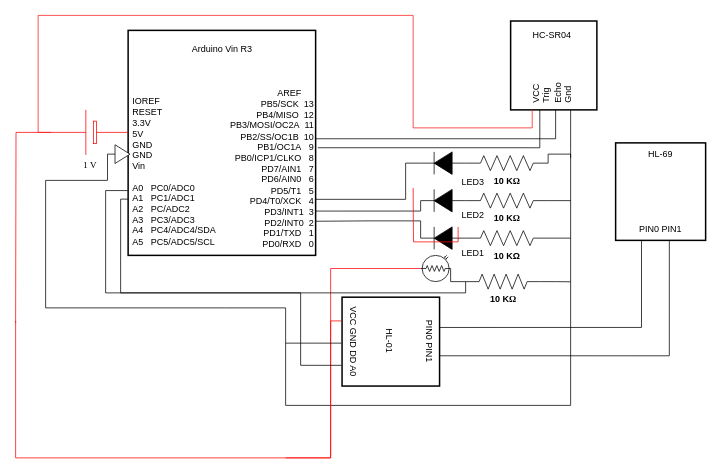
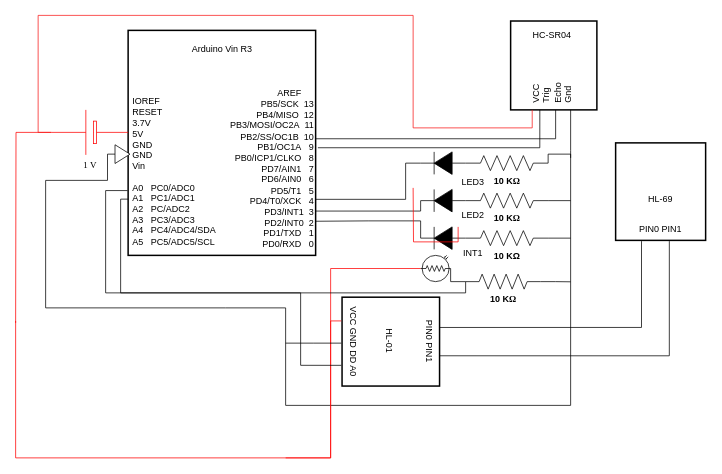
node "IOREF RESET 3.3V 5V GND GND Vin": label "IOREF RESET 3.3V 5V GND GND Vin" -> "IOREF RESET 3.7V 5V GND GND Vin"
node "HL-69": moved (660, 154) -> (660, 199)
node "LED1": label "LED1" -> "INT1"
